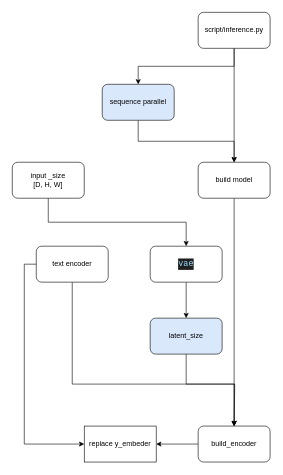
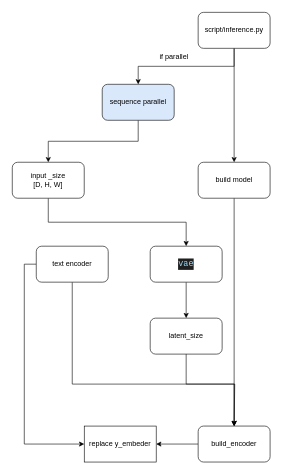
node "if parallel": added
edge "sequence parallel" -> "build model": now "sequence parallel" -> "input _size [D, H, W]"
node "latent_size": fillcolor #dae8fc -> #ffffff
